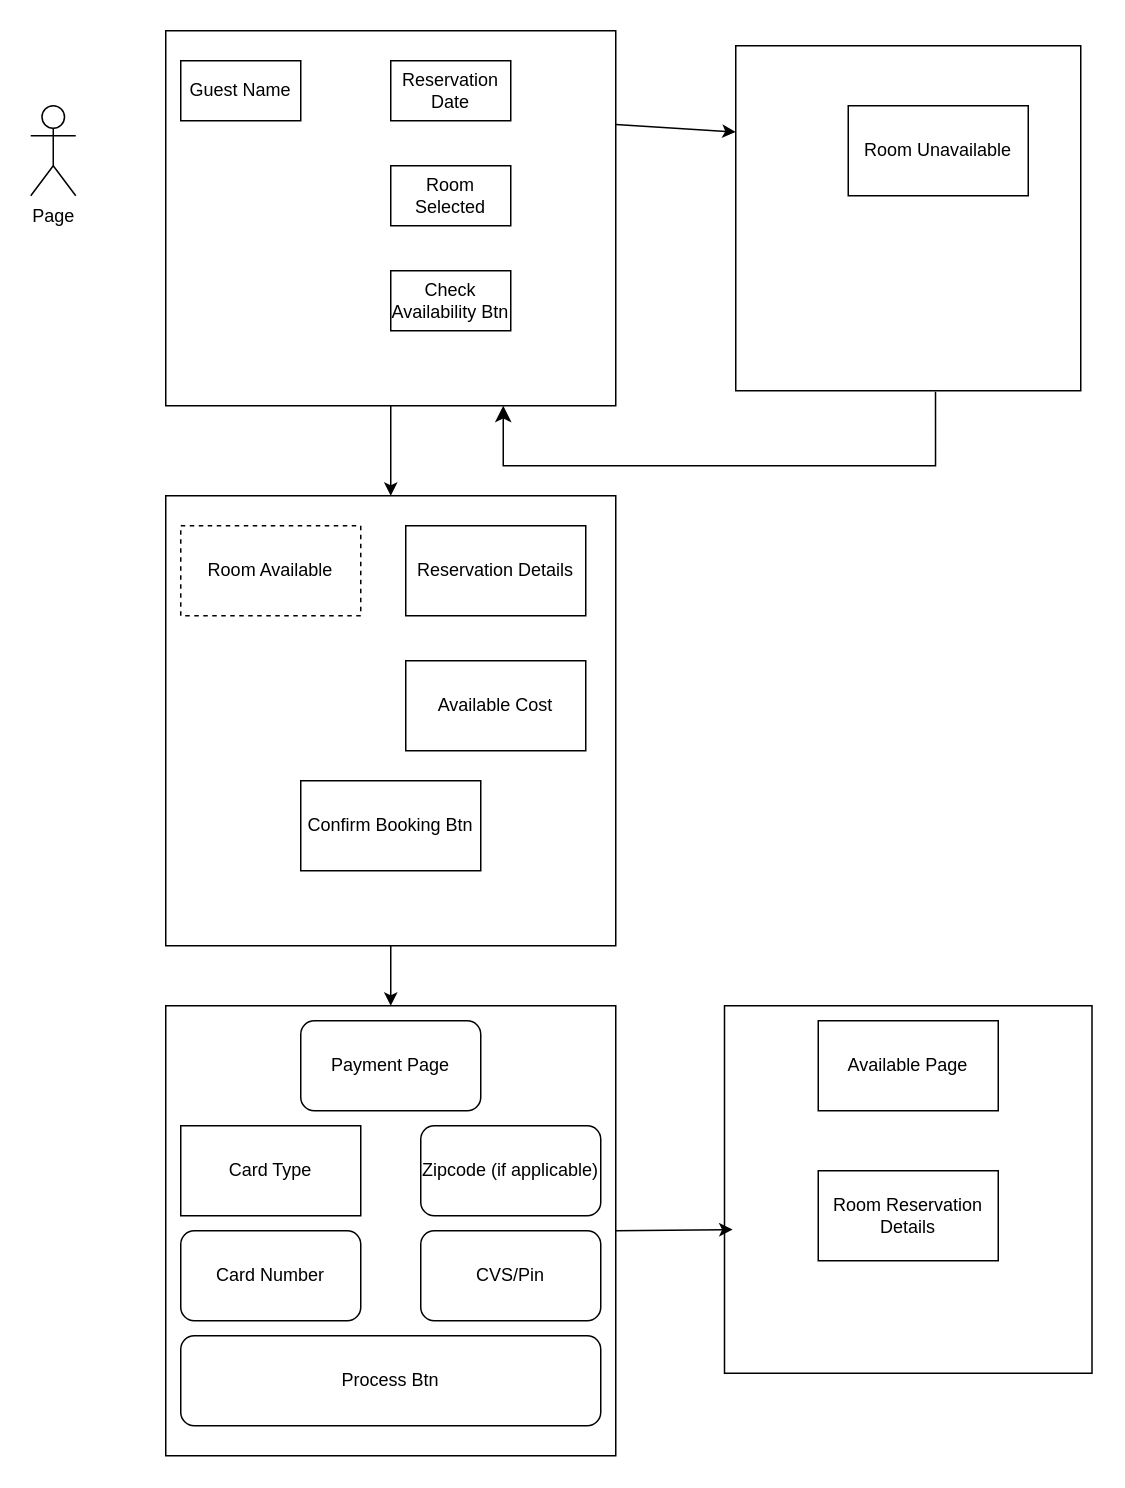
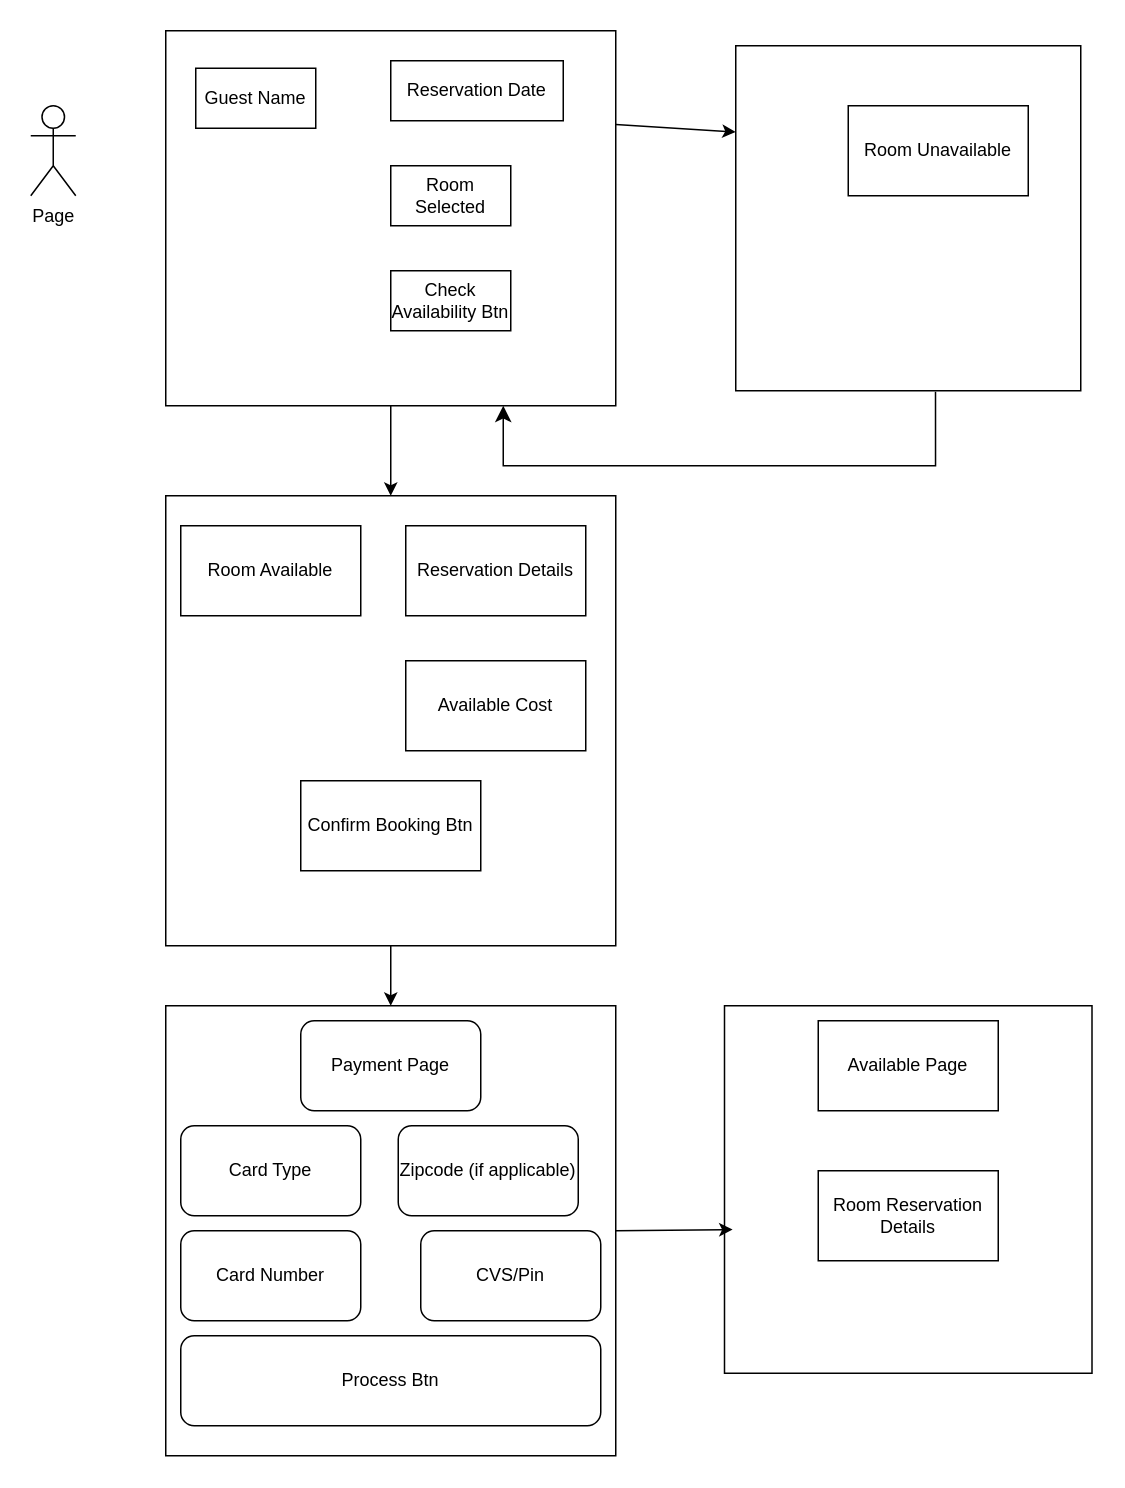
node "Guest Name": moved (241, 91) -> (256, 98)
node "Reservation Date": size 120x60 -> 173x60
node "Room Available": style dashed -> solid
node "Card Type": shape rectangle -> rounded rectangle
node "Zipcode (if applicable)": moved (511, 1171) -> (488, 1171)
